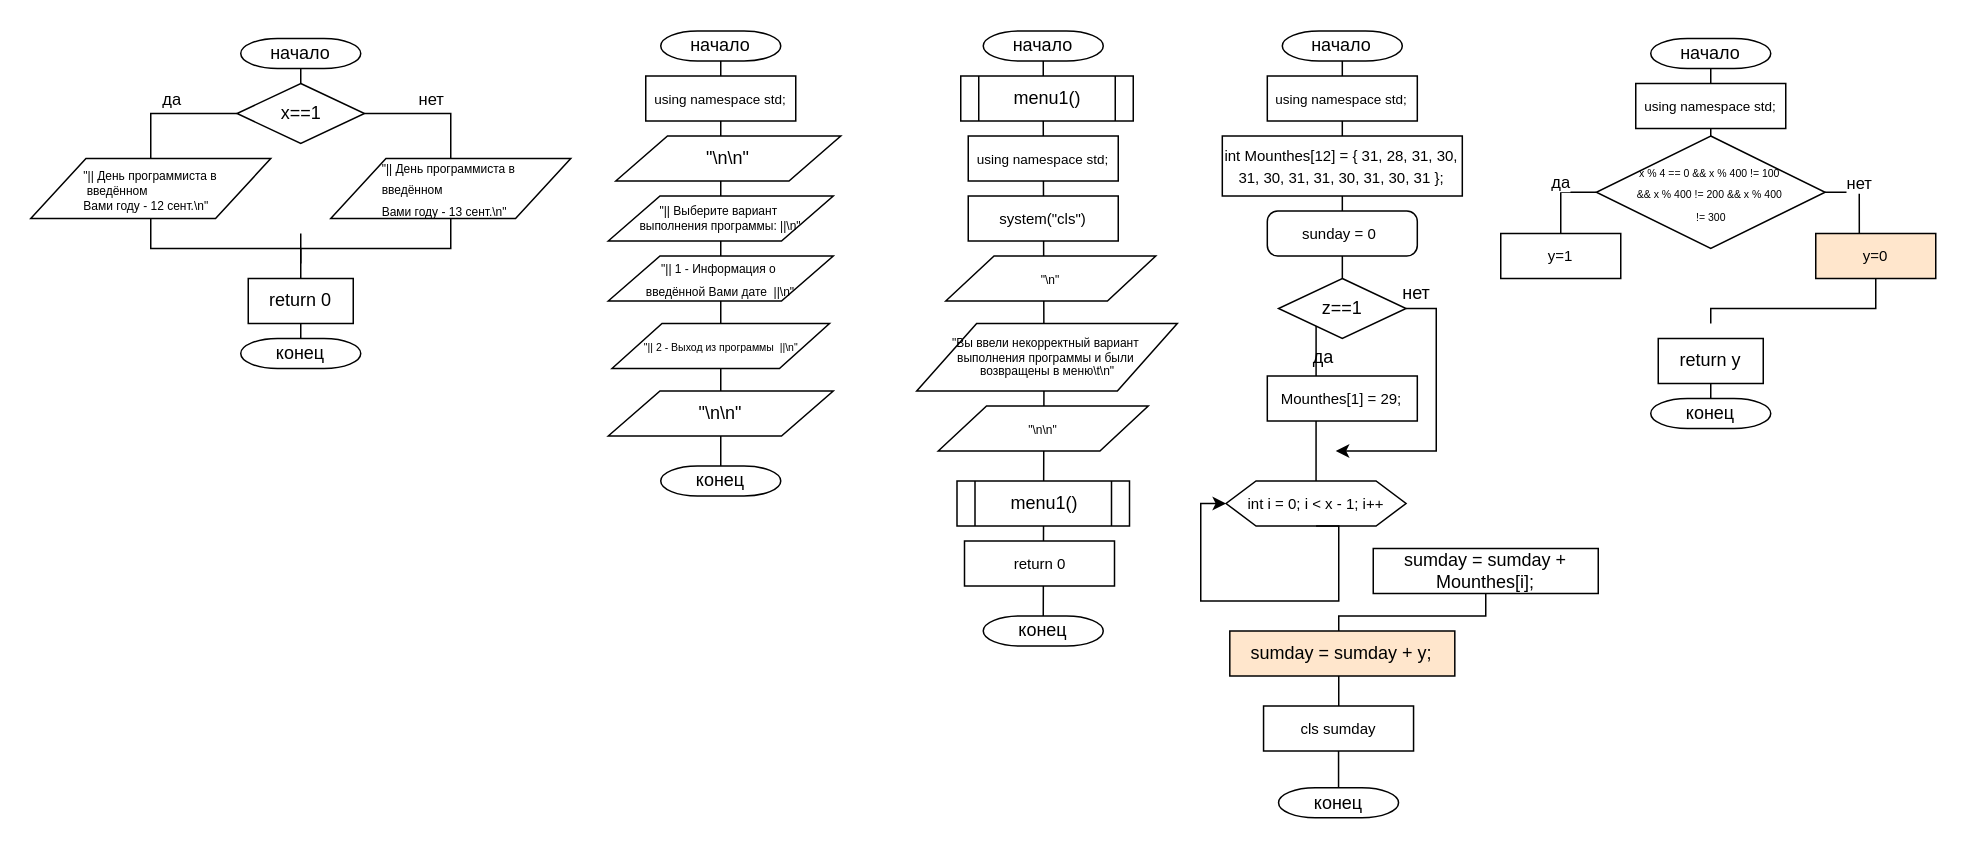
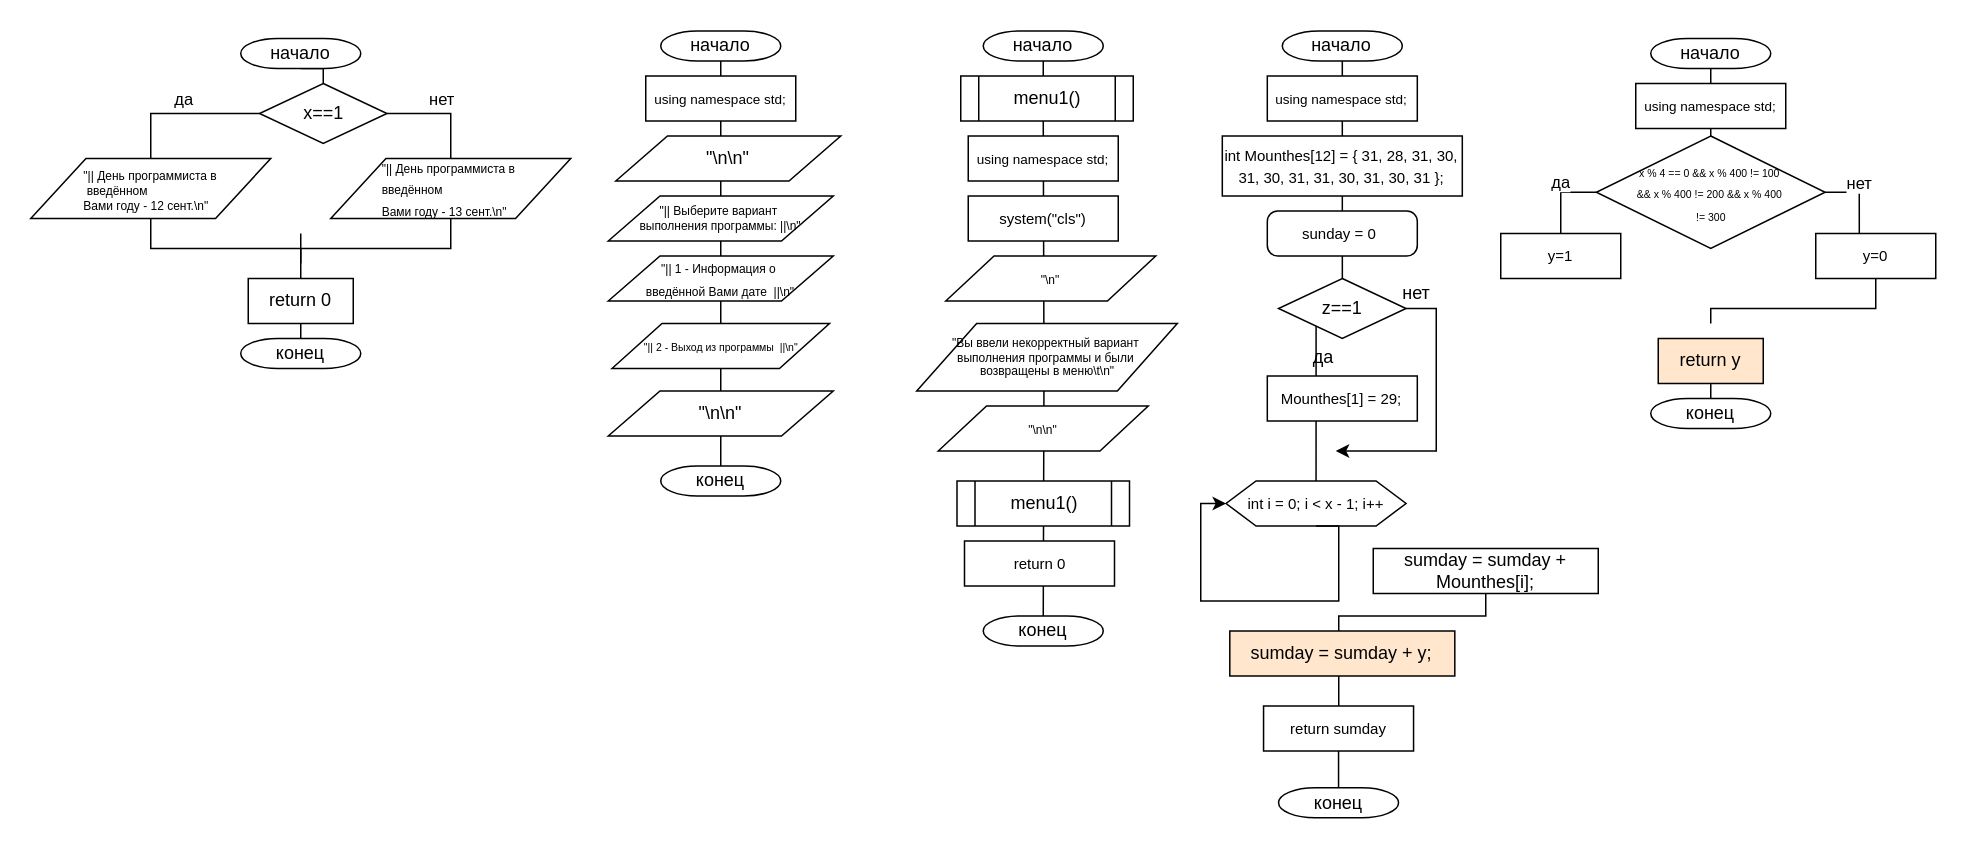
node "x==1": moved (301, 113) -> (323, 113)
node "y=0": fillcolor #ffe6cc -> #ffffff
node "return y": fillcolor #ffffff -> #ffe6cc
node "cls sumday": label "cls sumday" -> "return sumday"
